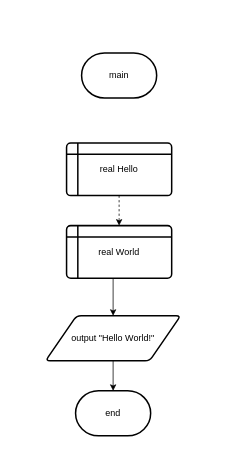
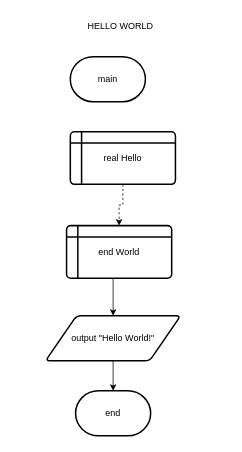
node "HELLO WORLD": added
node "main": moved (119, 75) -> (108, 79)
node "real Hello": moved (119, 169) -> (123, 158)
node "real World": label "real World" -> "end World"
